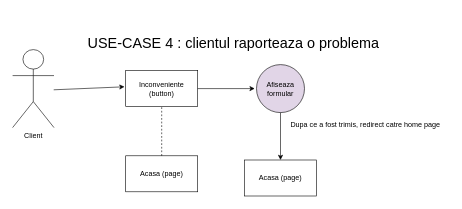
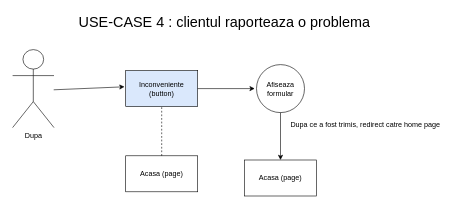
node "USE-CASE 4 : clientul raporteaza o problema": moved (236, 39) -> (227, 18)
node "Inconveniente (button)": fillcolor #ffffff -> #dae8fc
node "Afiseaza formular": fillcolor #e1d5e7 -> #ffffff
node "Client": label "Client" -> "Dupa"
